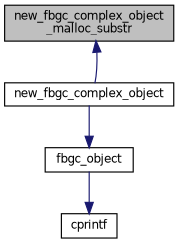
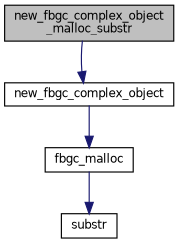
edge "new_fbgc_complex_object" -> "new_fbgc_complex_object _malloc_substr": reversed
node "fbgc_object": label "fbgc_object" -> "fbgc_malloc"
node "cprintf": label "cprintf" -> "substr"
